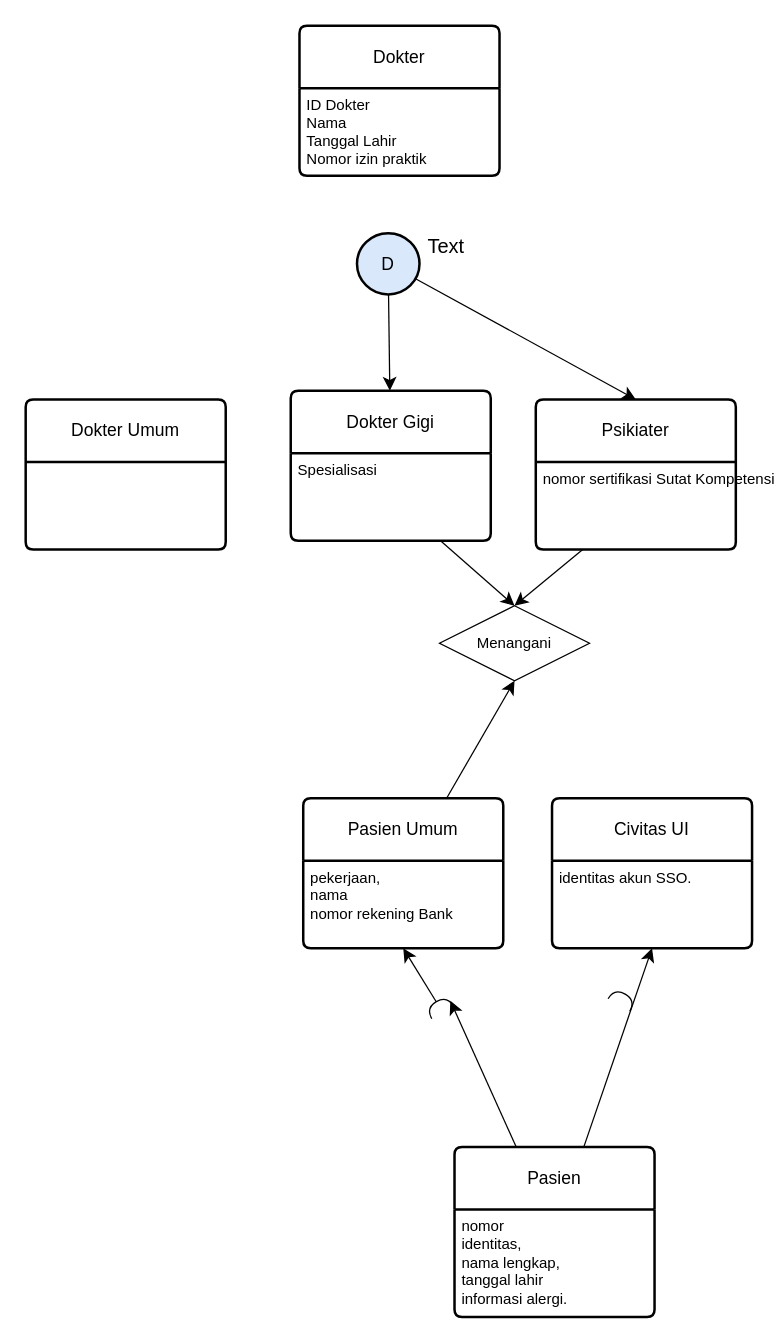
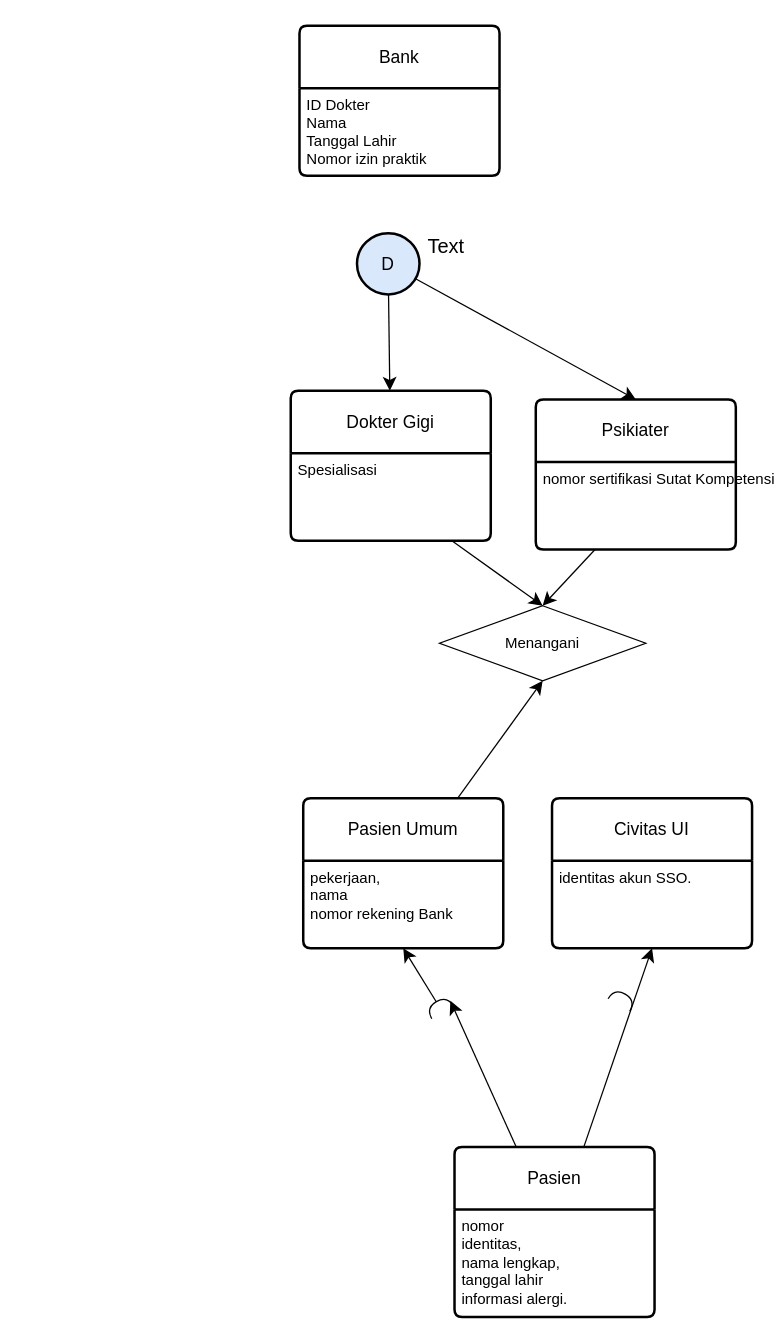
node "Dokter": label "Dokter" -> "Bank"
node "Dokter Umum": removed
node "Menangani": size 150x75 -> 206x75
